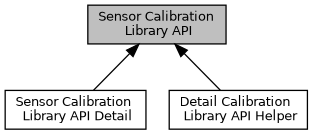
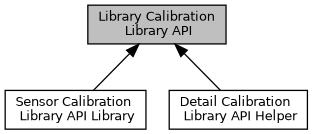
node "Sensor Calibration Library API": label "Sensor Calibration Library API" -> "Library Calibration Library API"
node "Sensor Calibration Library API Detail": label "Sensor Calibration Library API Detail" -> "Sensor Calibration Library API Library"
